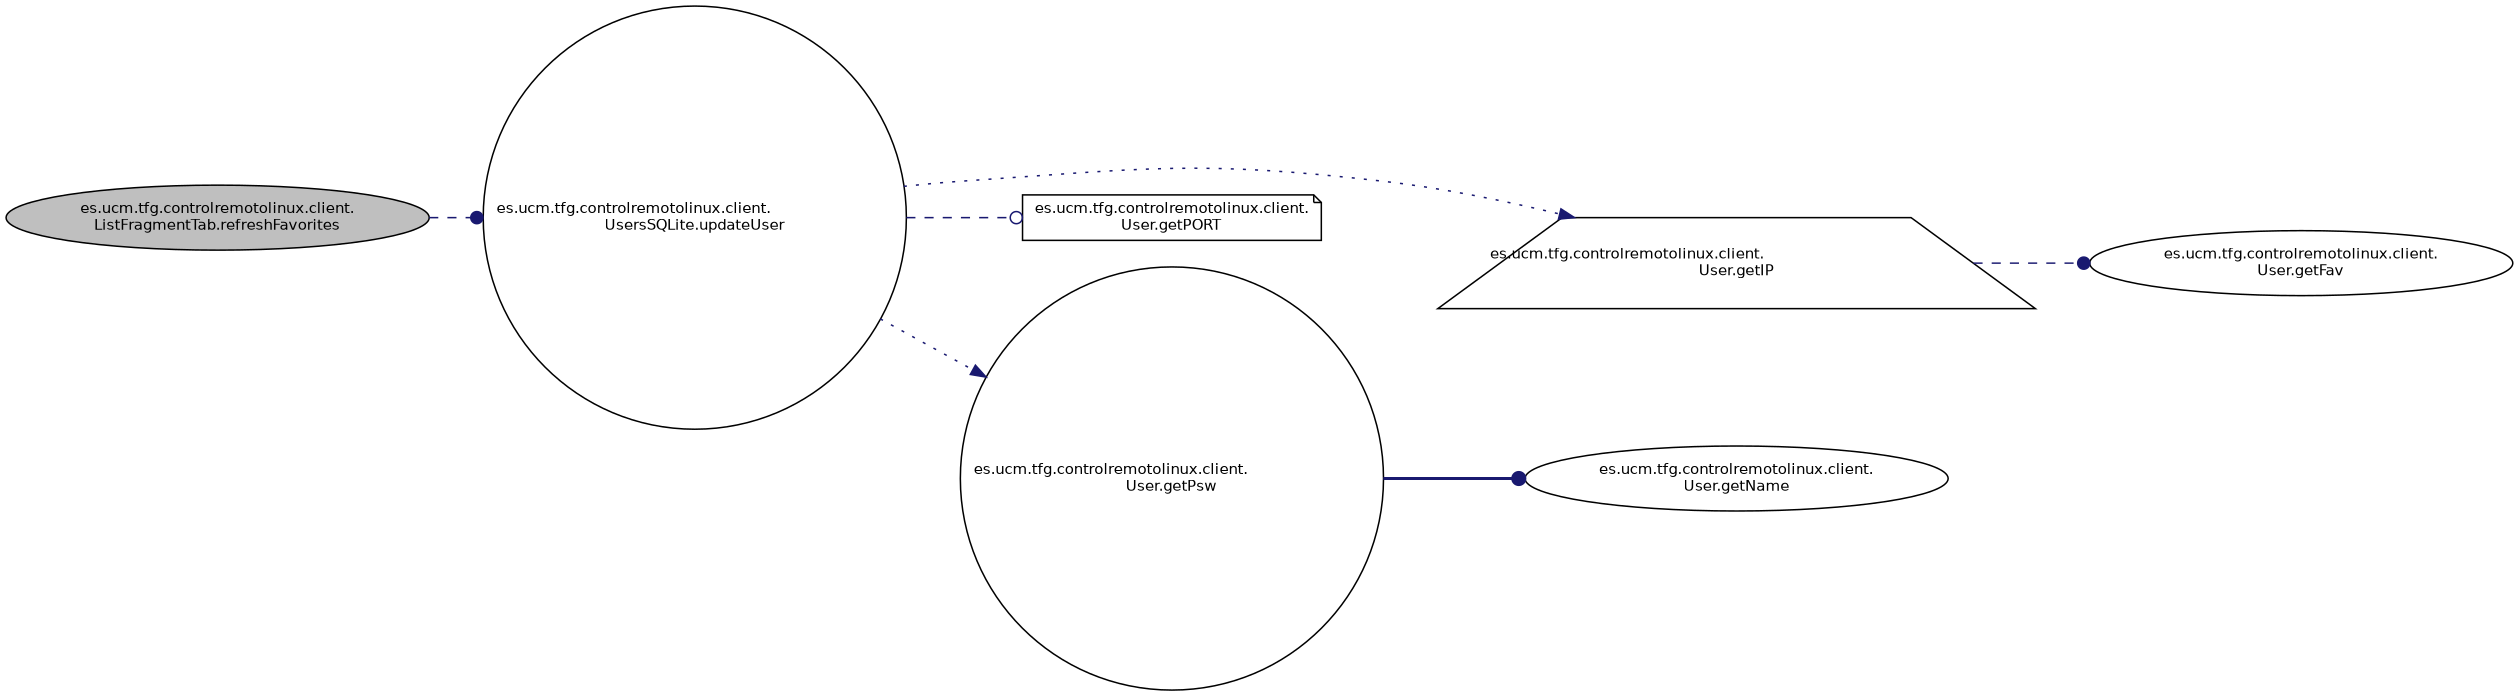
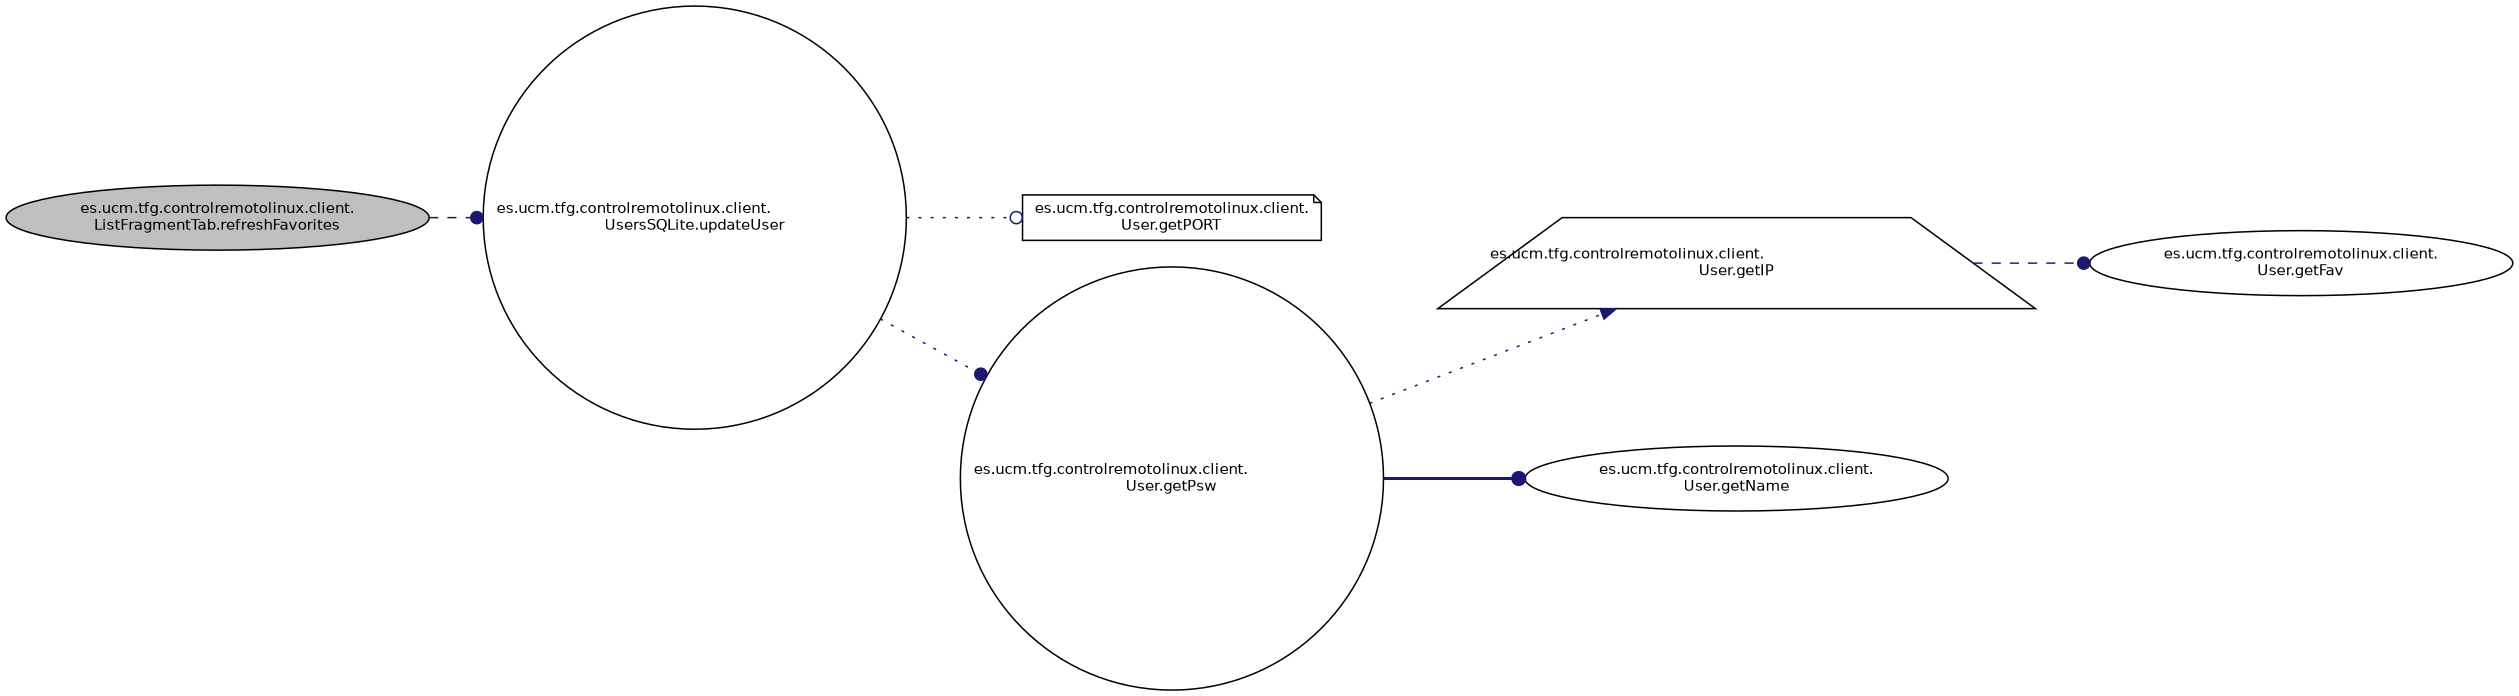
edge "es.ucm.tfg.controlremotolinux.client. UsersSQLite.updateUser" -> "es.ucm.tfg.controlremotolinux.client. User.getIP": now "es.ucm.tfg.controlremotolinux.client. User.getPsw" -> "es.ucm.tfg.controlremotolinux.client. User.getIP"
edge "es.ucm.tfg.controlremotolinux.client. UsersSQLite.updateUser" -> "es.ucm.tfg.controlremotolinux.client. User.getPORT": style dashed -> dotted
edge "es.ucm.tfg.controlremotolinux.client. UsersSQLite.updateUser" -> "es.ucm.tfg.controlremotolinux.client. User.getPsw": arrowhead normal -> dot
